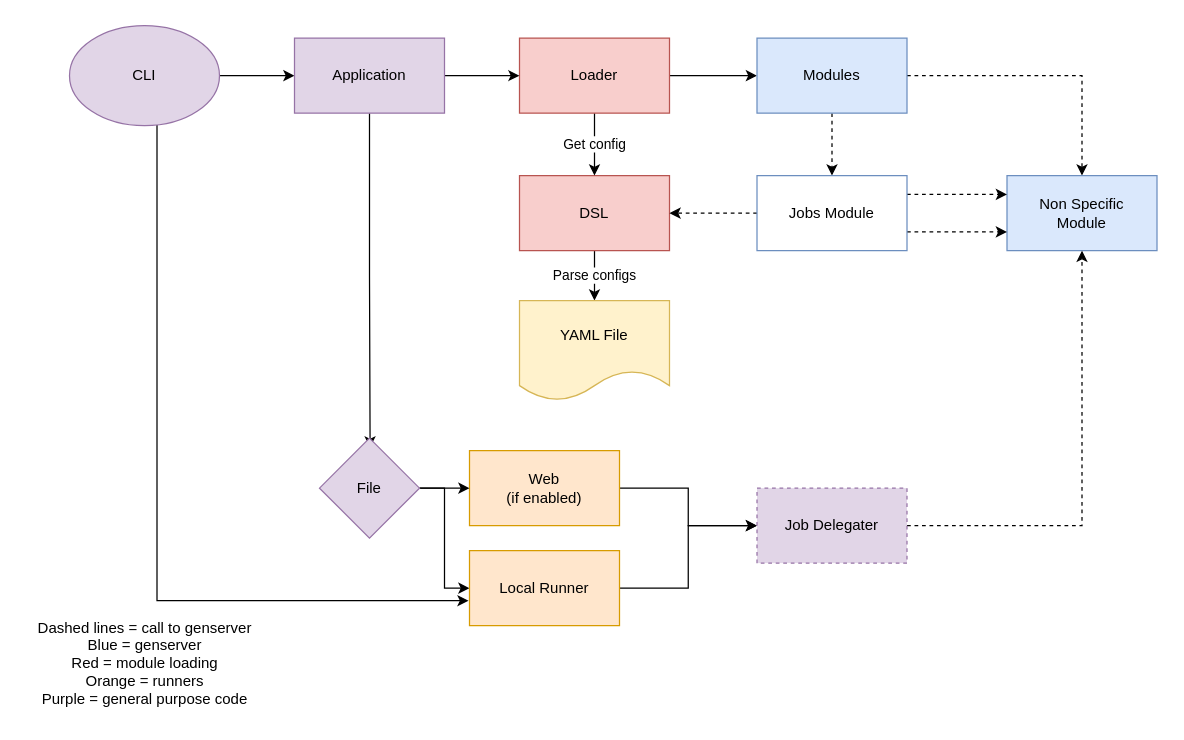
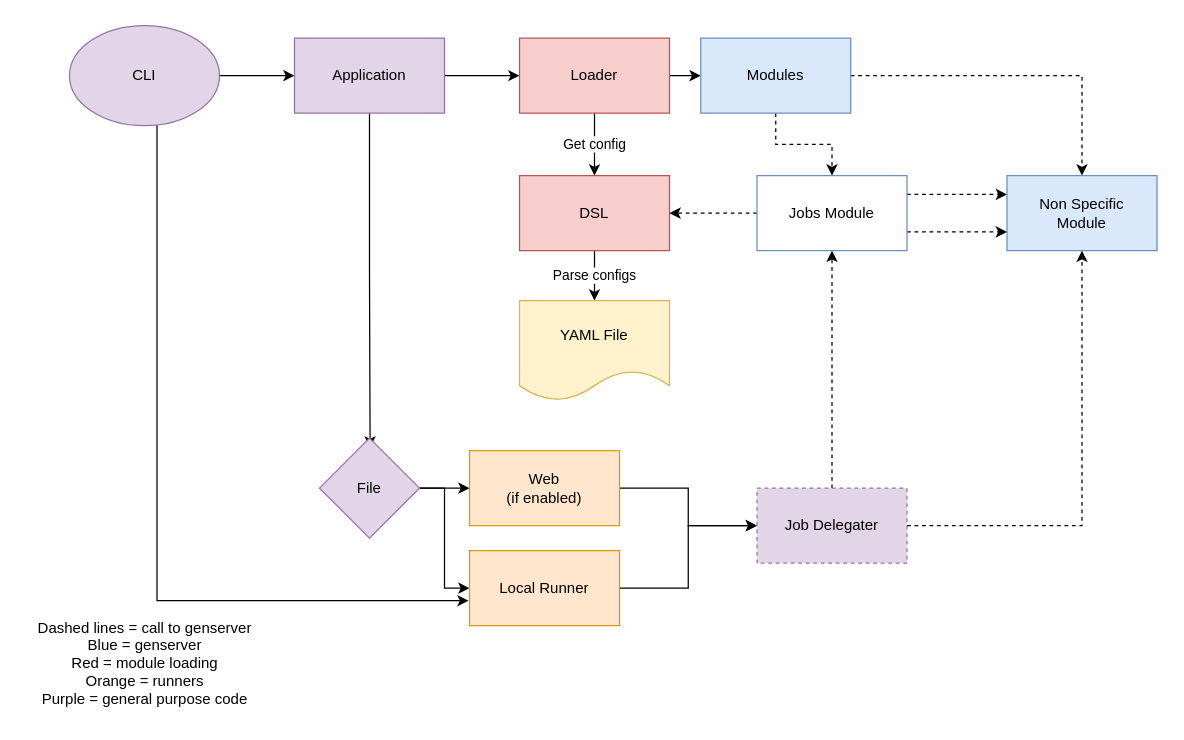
node "Modules": moved (832, 76) -> (776, 76)
edge "Job Delegater" -> "Jobs Module": added
